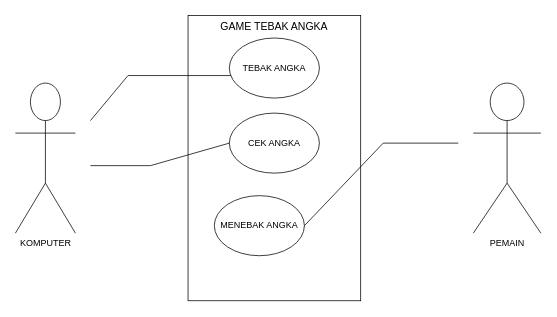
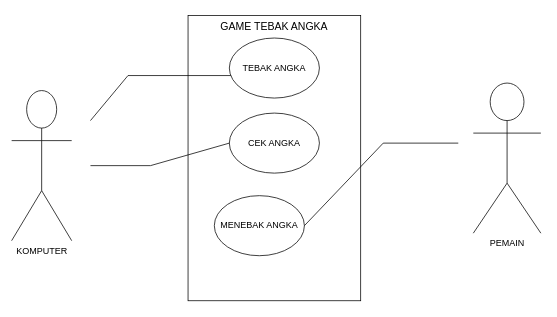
node "KOMPUTER": moved (45, 158) -> (42, 165)
